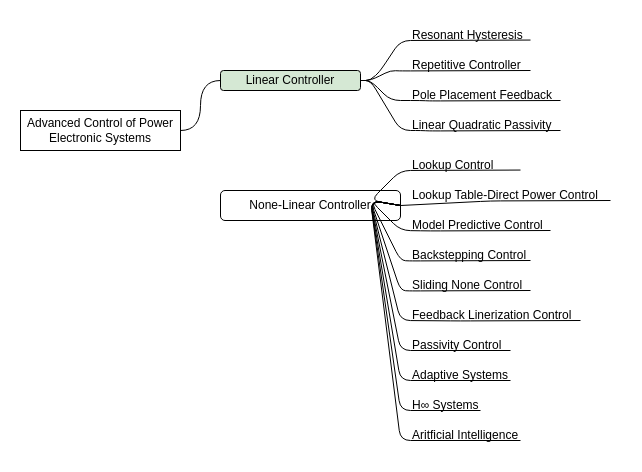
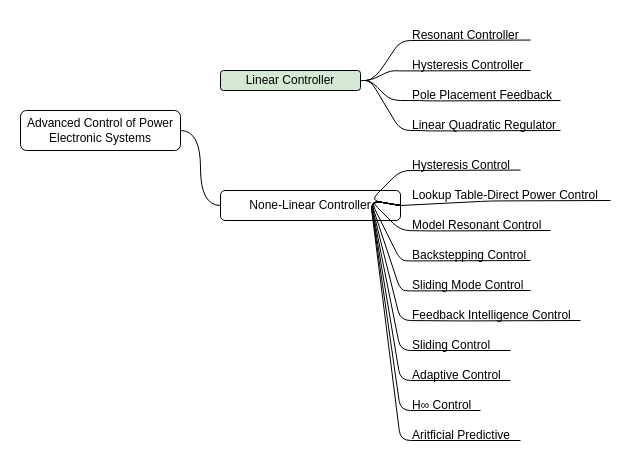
node "Resonant Hysteresis": label "Resonant Hysteresis" -> "Resonant Controller"
node "Repetitive Controller": label "Repetitive Controller" -> "Hysteresis Controller"
edge "Linear Controller" -- "Advanced Control of Power Electronic Systems": removed
node "Linear Quadratic Passivity": label "Linear Quadratic Passivity" -> "Linear Quadratic Regulator"
node "Advanced Control of Power Electronic Systems": shape rectangle -> rounded rectangle
node "Lookup Control": label "Lookup Control" -> "Hysteresis Control"
edge "Advanced Control of Power Electronic Systems" -- "None-Linear Controller": added
node "Model Predictive Control": label "Model Predictive Control" -> "Model Resonant Control"
node "Sliding None Control": label "Sliding None Control" -> "Sliding Mode Control"
node "Feedback Linerization Control": label "Feedback Linerization Control" -> "Feedback Intelligence Control"
node "Passivity Control": label "Passivity Control" -> "Sliding Control"
node "Adaptive Systems": label "Adaptive Systems" -> "Adaptive Control"
node "H∞ Systems": label "H∞ Systems" -> "H∞ Control"
node "Aritficial Intelligence": label "Aritficial Intelligence" -> "Aritficial Predictive"
